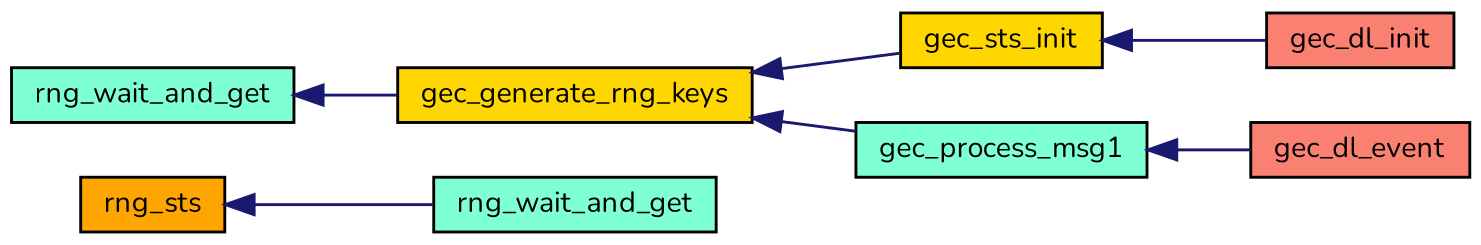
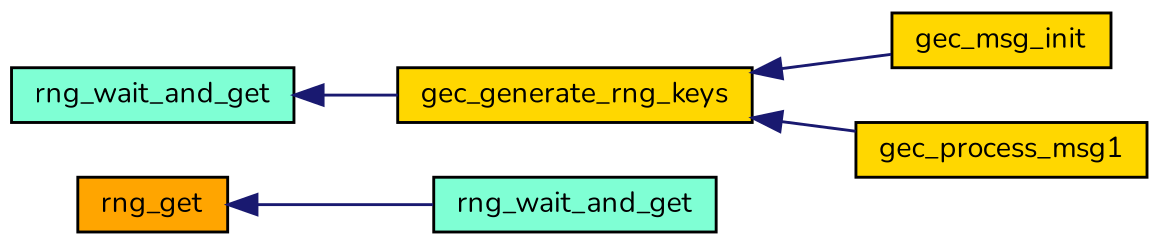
node "gec_sts_init": label "gec_sts_init" -> "gec_msg_init"
node "gec_dl_init": removed
node "gec_process_msg1": fillcolor aquamarine -> gold
node "gec_dl_event": removed
node "rng_sts": label "rng_sts" -> "rng_get"
